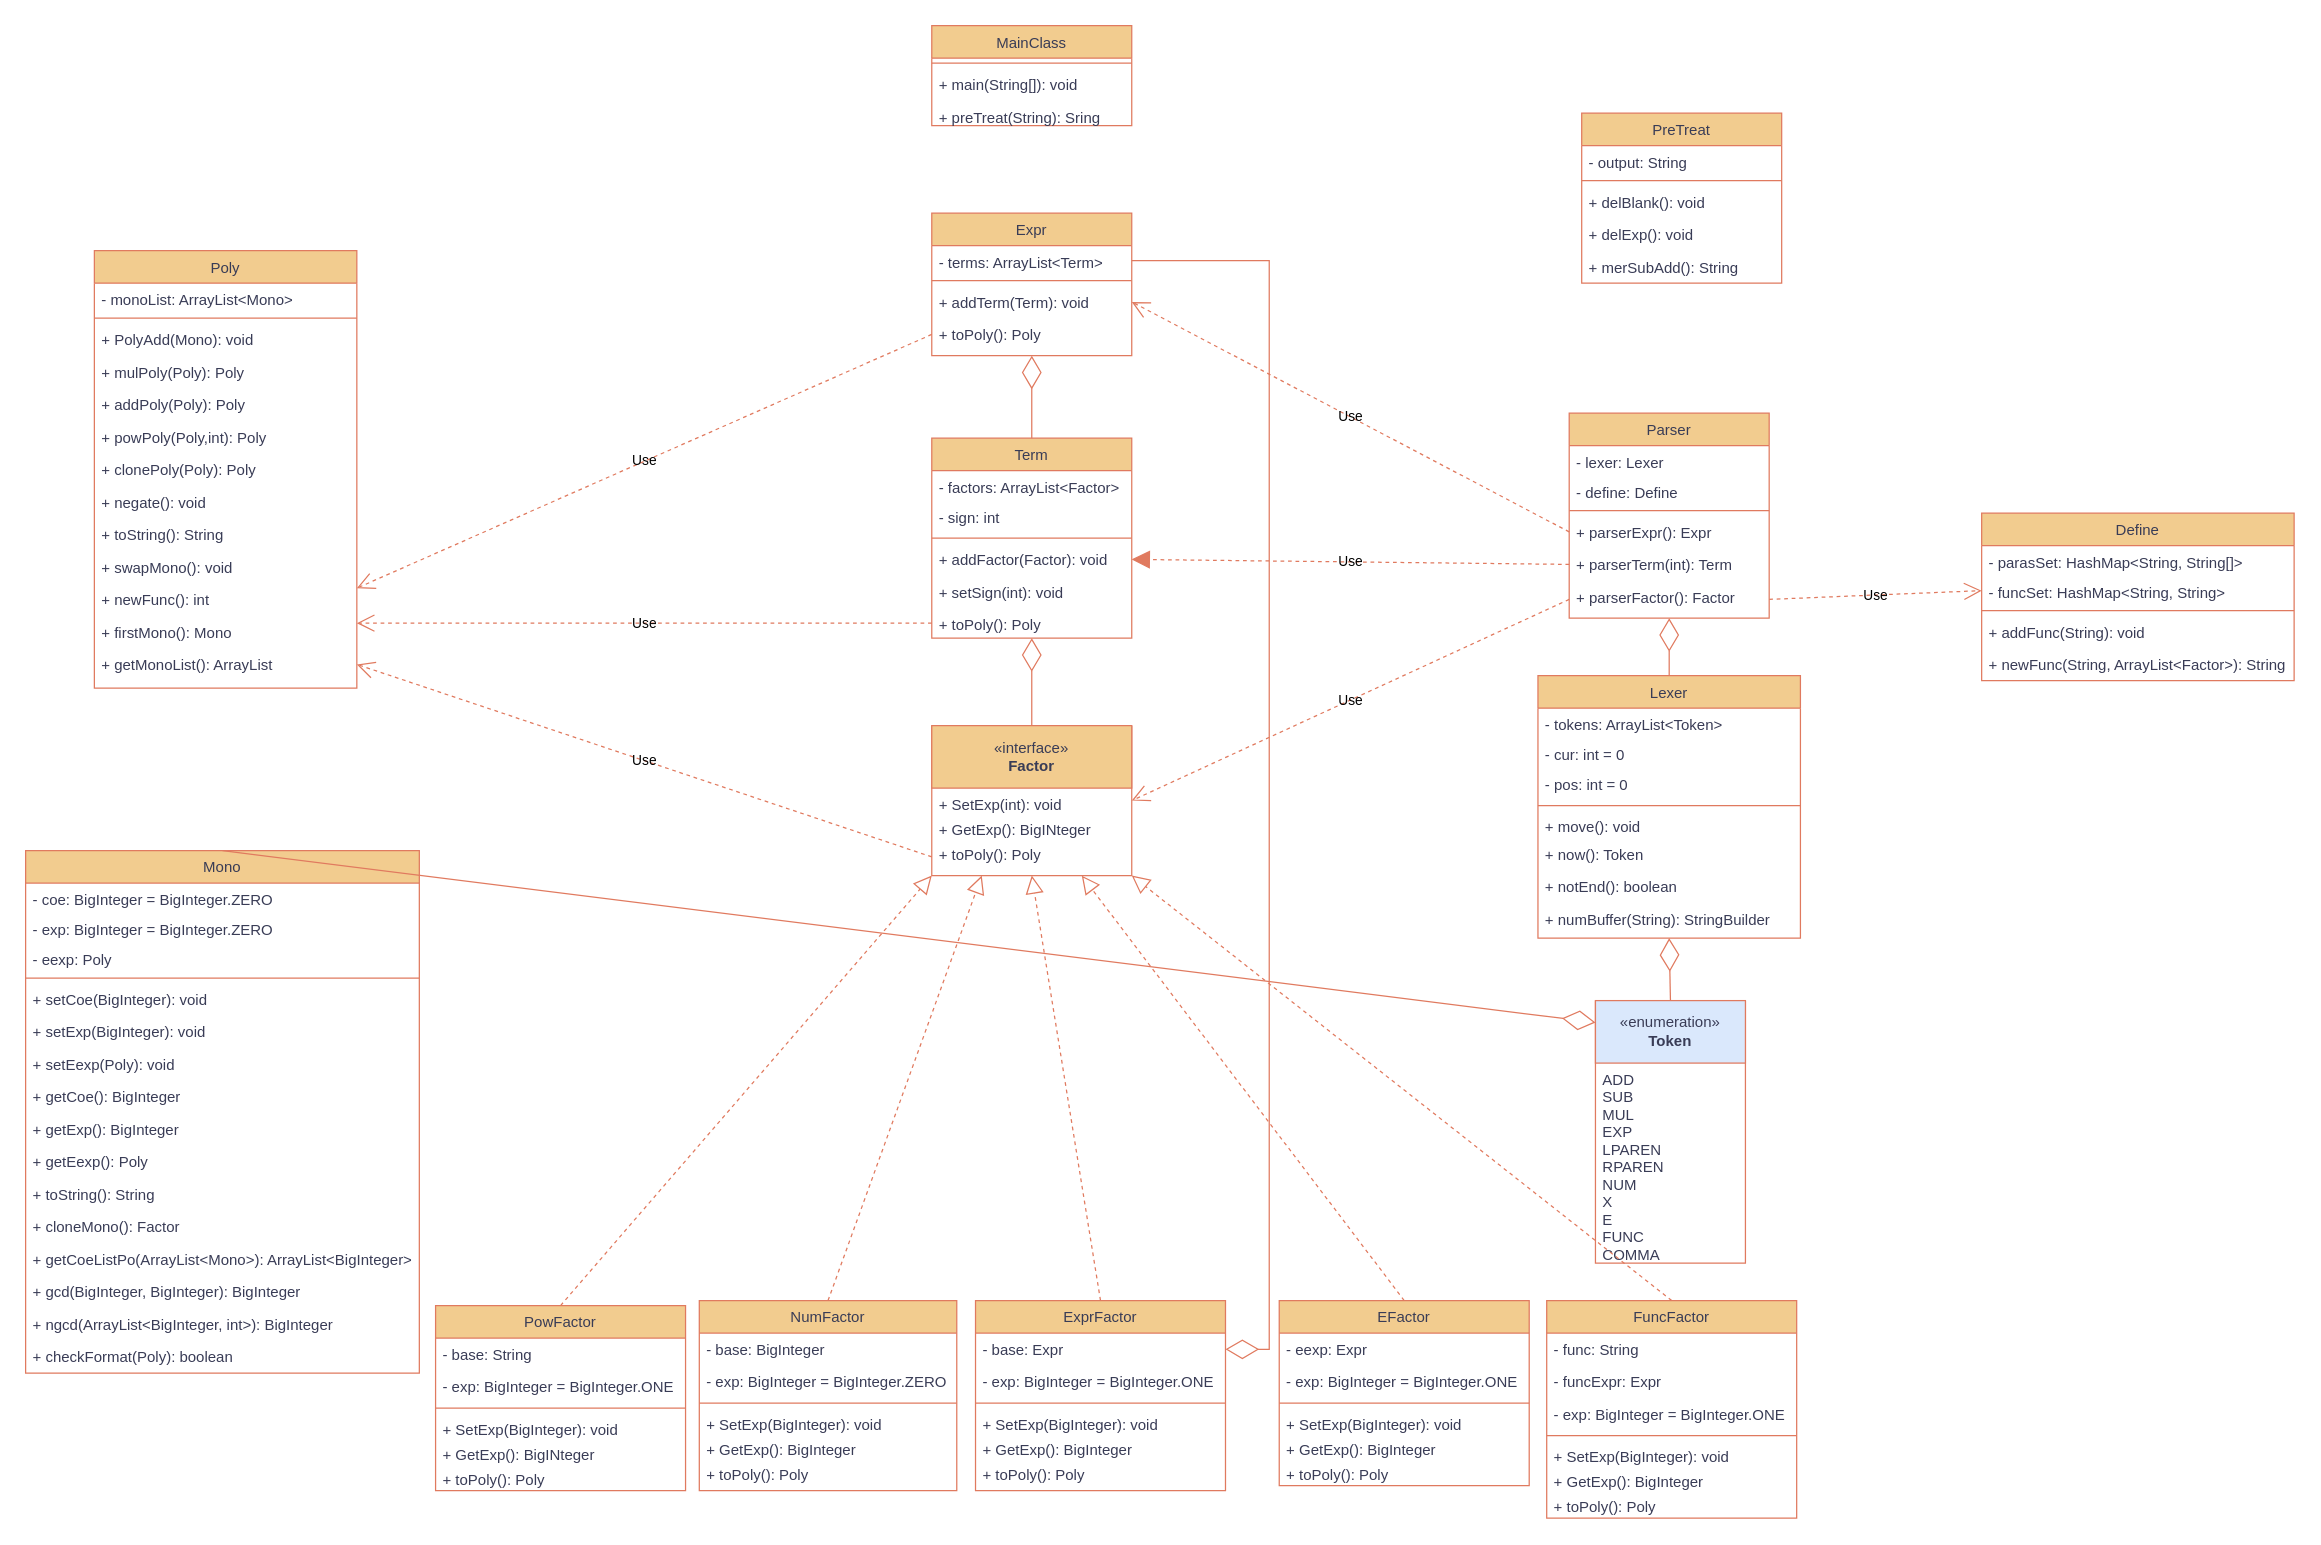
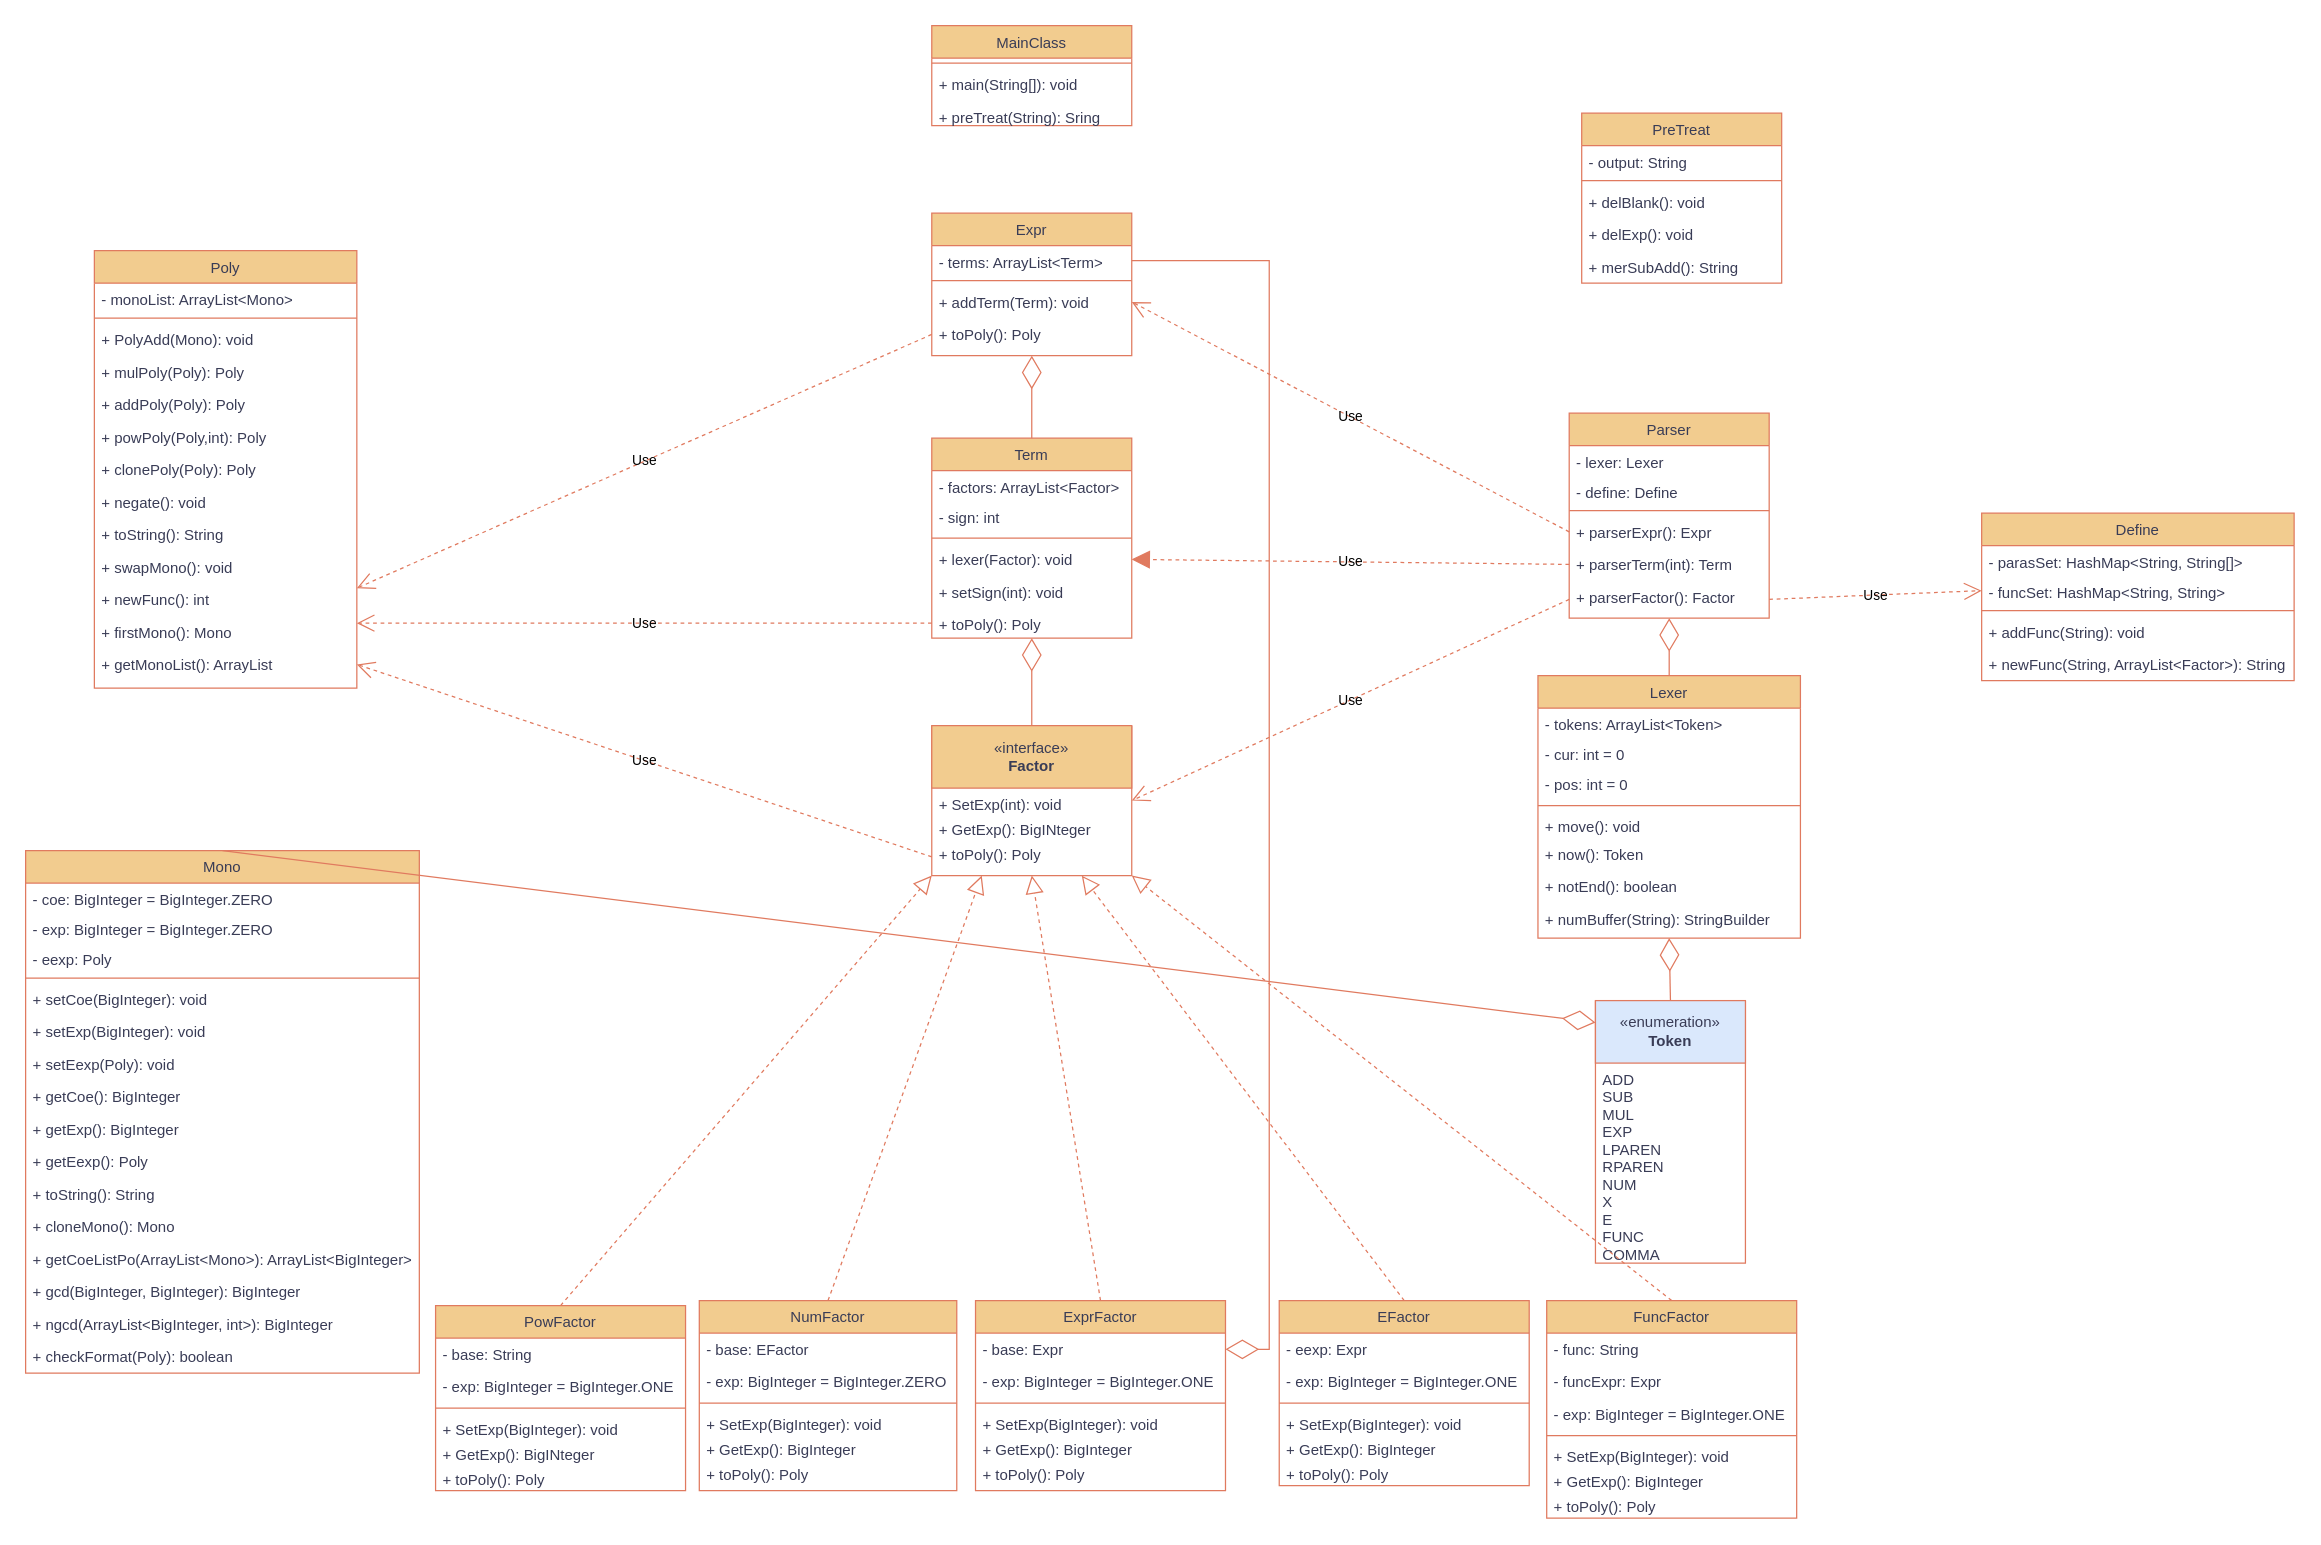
node "+ addFactor(Factor): void": label "+ addFactor(Factor): void" -> "+ lexer(Factor): void"
node "+ cloneMono(): Factor": label "+ cloneMono(): Factor" -> "+ cloneMono(): Mono"
node "- base: BigInteger": label "- base: BigInteger" -> "- base: EFactor"
